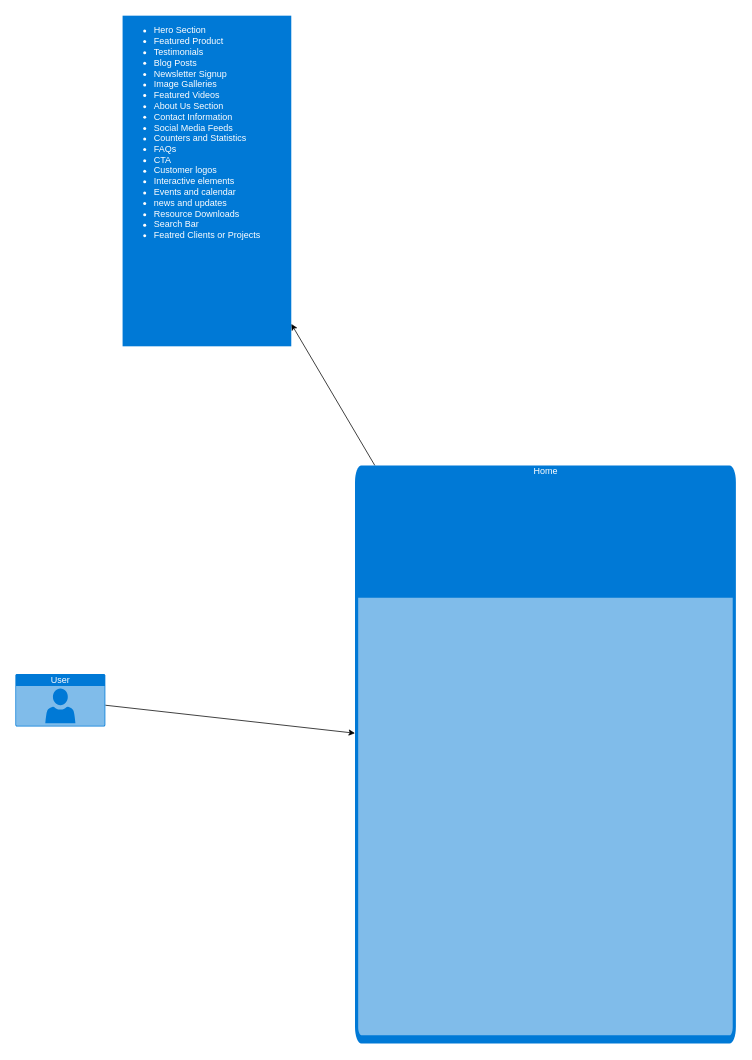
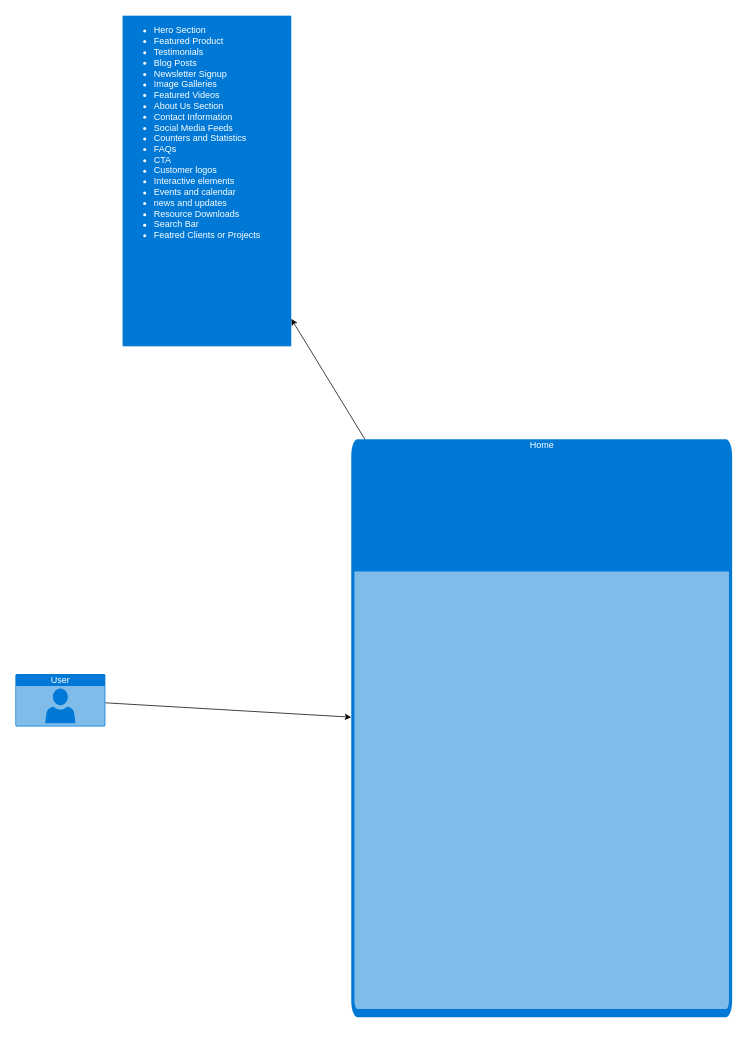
node "Home": moved (546, 755) -> (542, 728)
